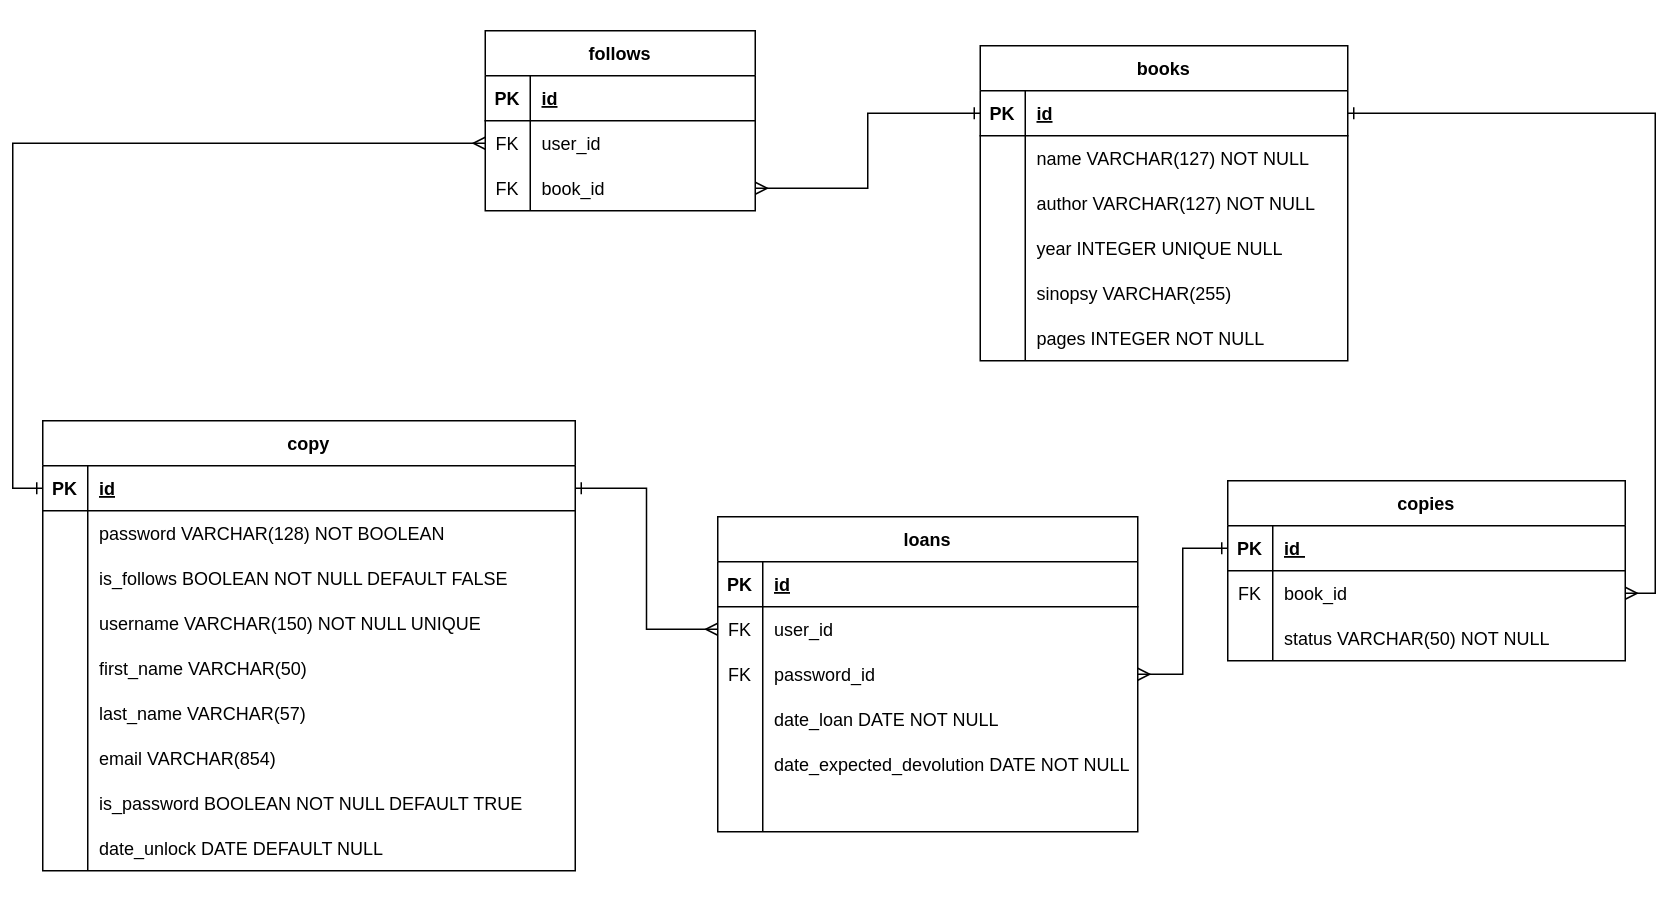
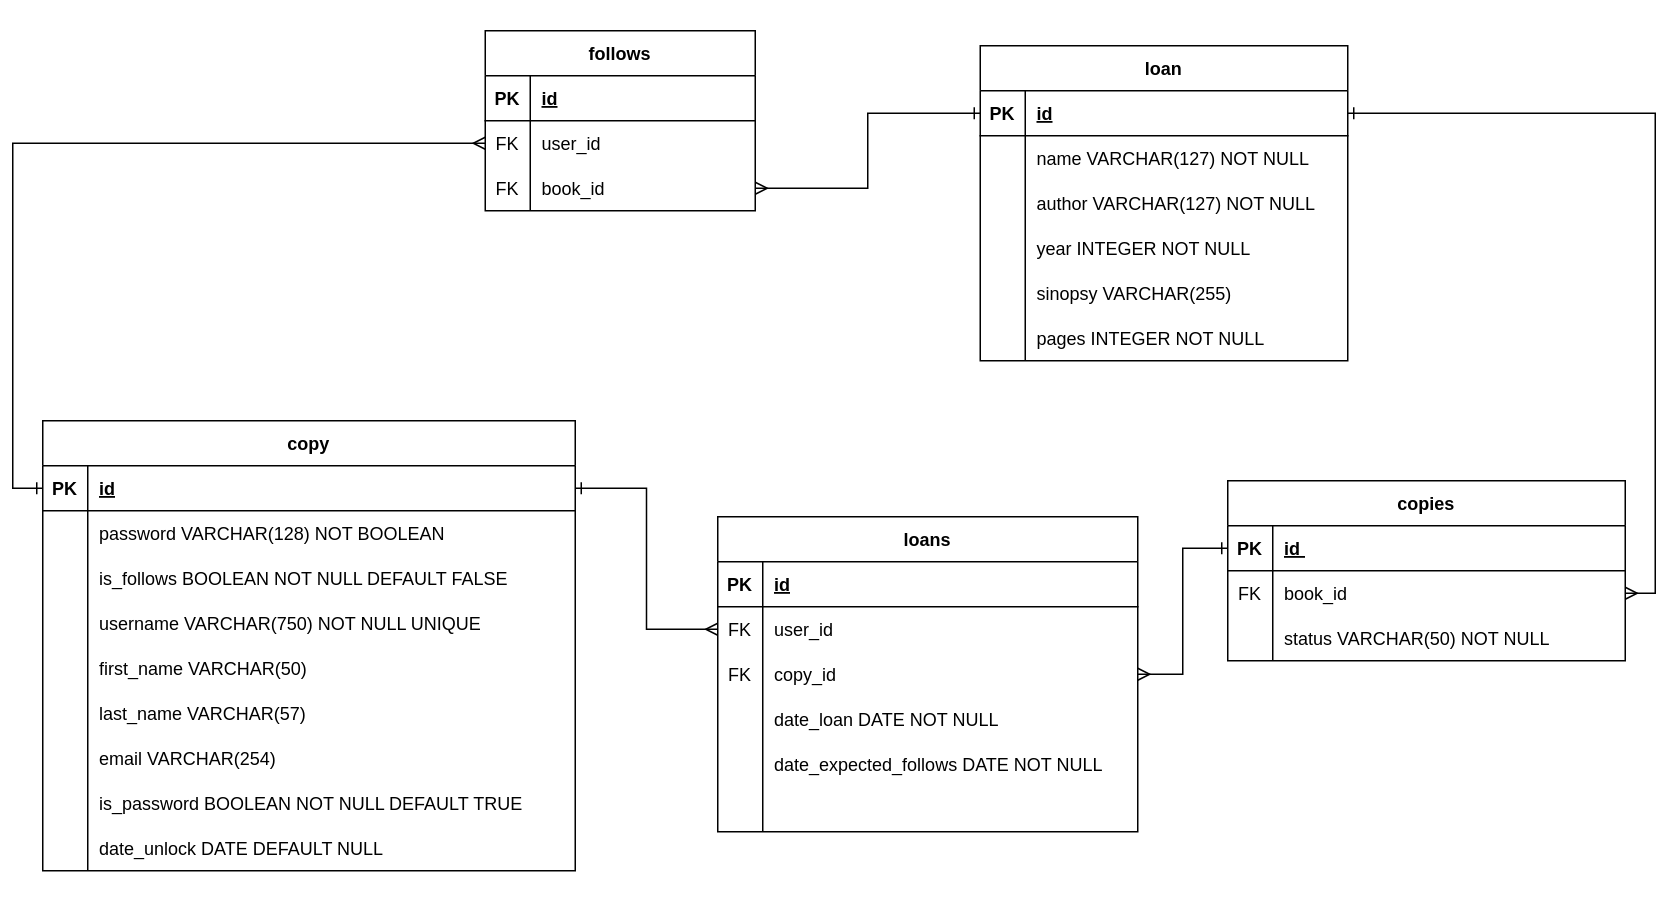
node "books": label "books" -> "loan"
node "year INTEGER UNIQUE NULL": label "year INTEGER UNIQUE NULL" -> "year INTEGER NOT NULL"
node "username VARCHAR(150) NOT NULL UNIQUE": label "username VARCHAR(150) NOT NULL UNIQUE" -> "username VARCHAR(750) NOT NULL UNIQUE"
node "password_id": label "password_id" -> "copy_id"
node "email VARCHAR(854)": label "email VARCHAR(854)" -> "email VARCHAR(254)"
node "date_expected_devolution DATE NOT NULL": label "date_expected_devolution DATE NOT NULL" -> "date_expected_follows DATE NOT NULL"
